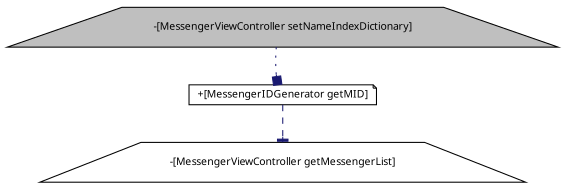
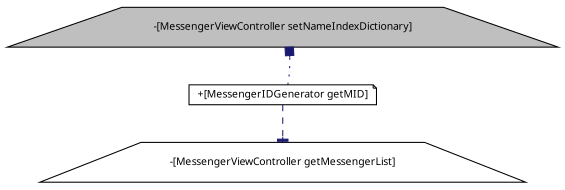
edge "-[MessengerViewController setNameIndexDictionary]" -> "+[MessengerIDGenerator getMID]": reversed
